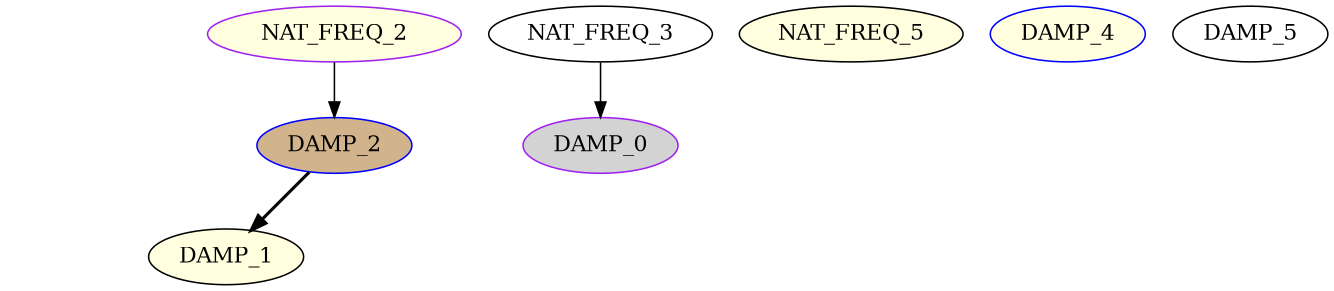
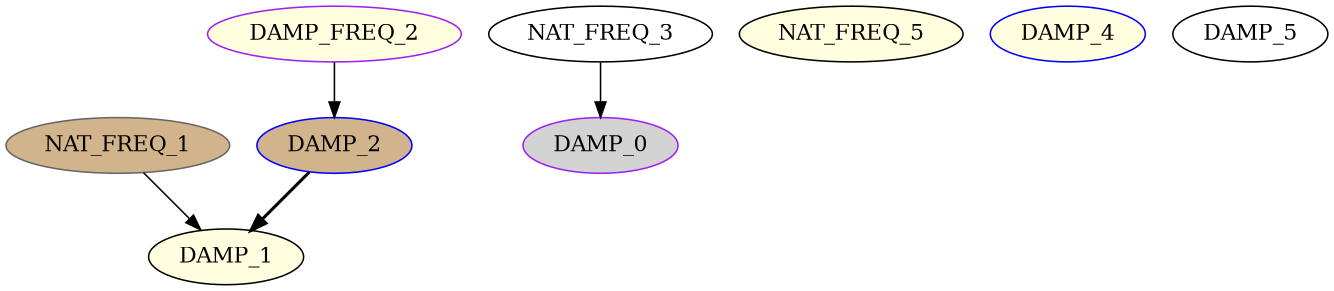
node "NAT_FREQ_2": label "NAT_FREQ_2" -> "DAMP_FREQ_2"
node "NAT_FREQ_1": added
